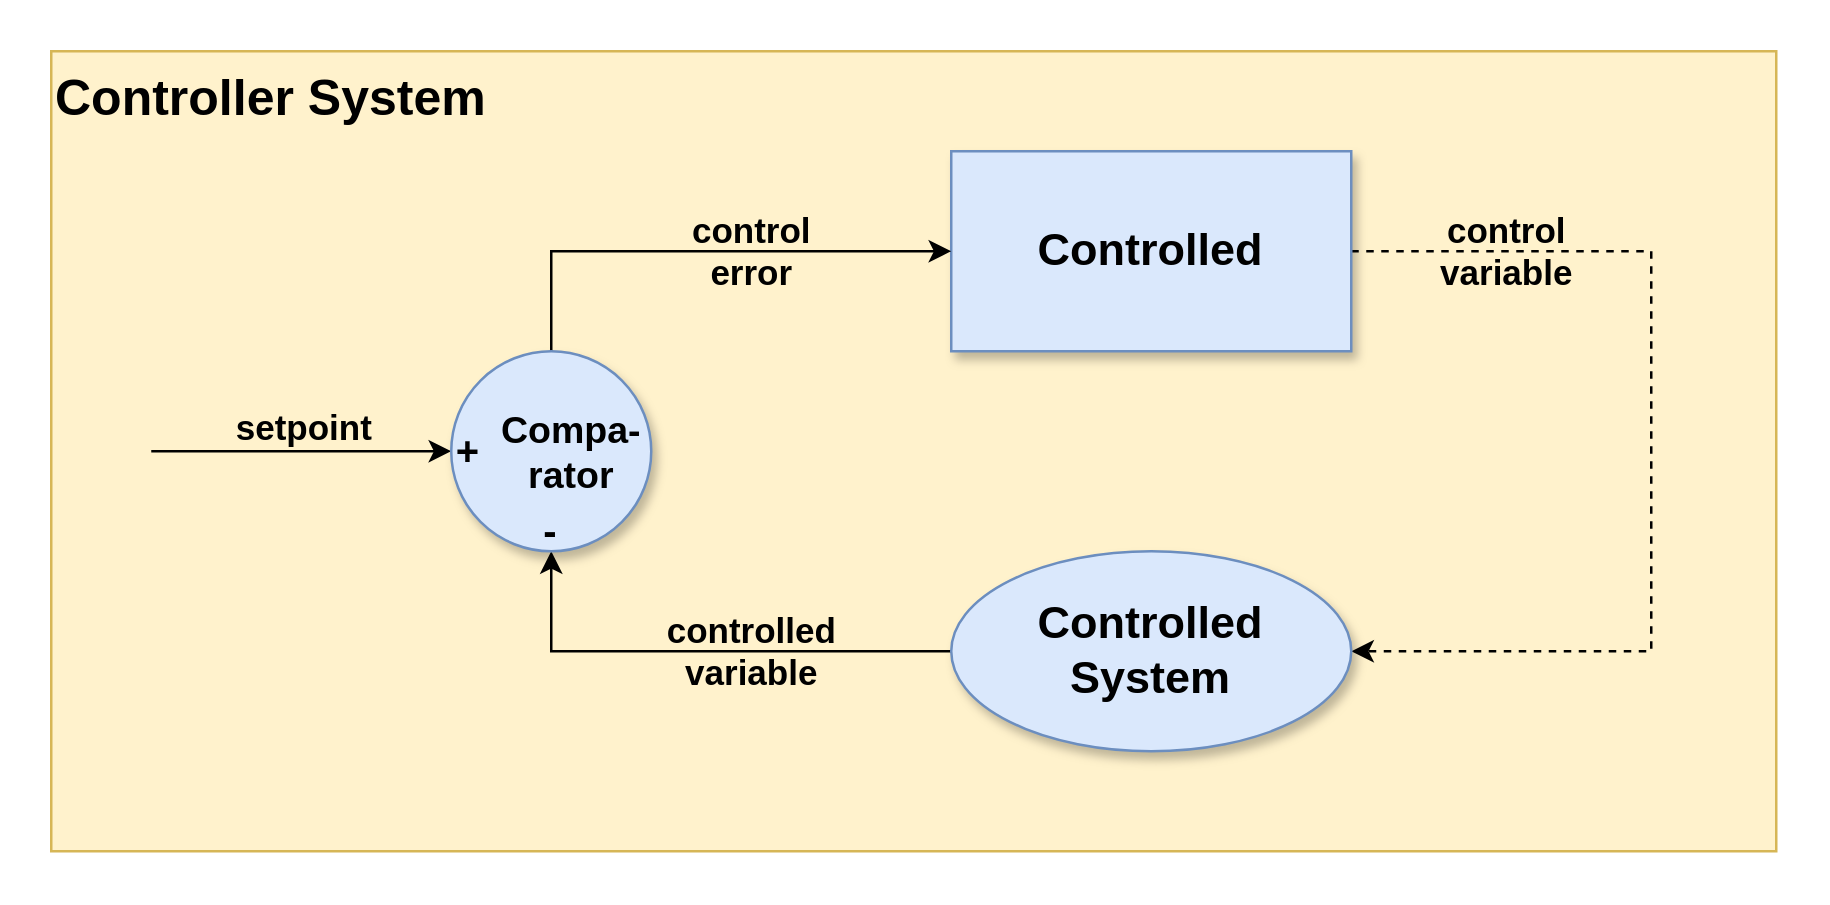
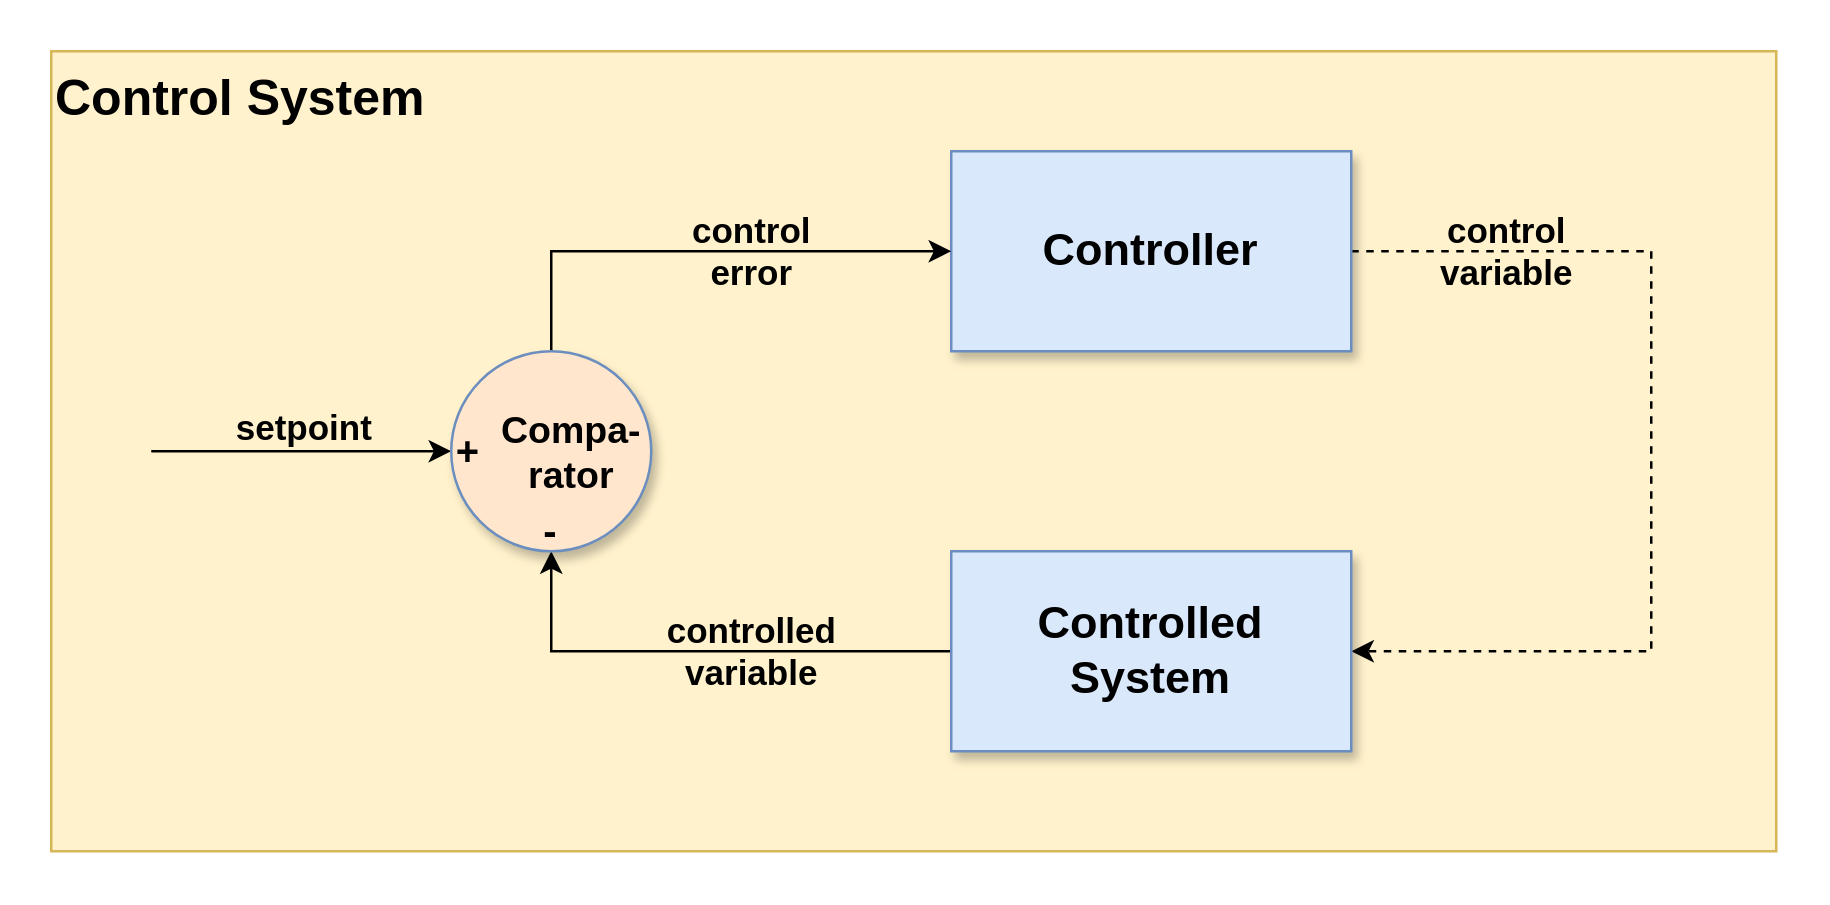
node "Controller System": label "Controller System" -> "Control System"
node "Controlled": label "Controlled" -> "Controller"
node "Compa- rator": fillcolor #dae8fc -> #ffe6cc
node "Controlled System": shape ellipse -> rectangle
